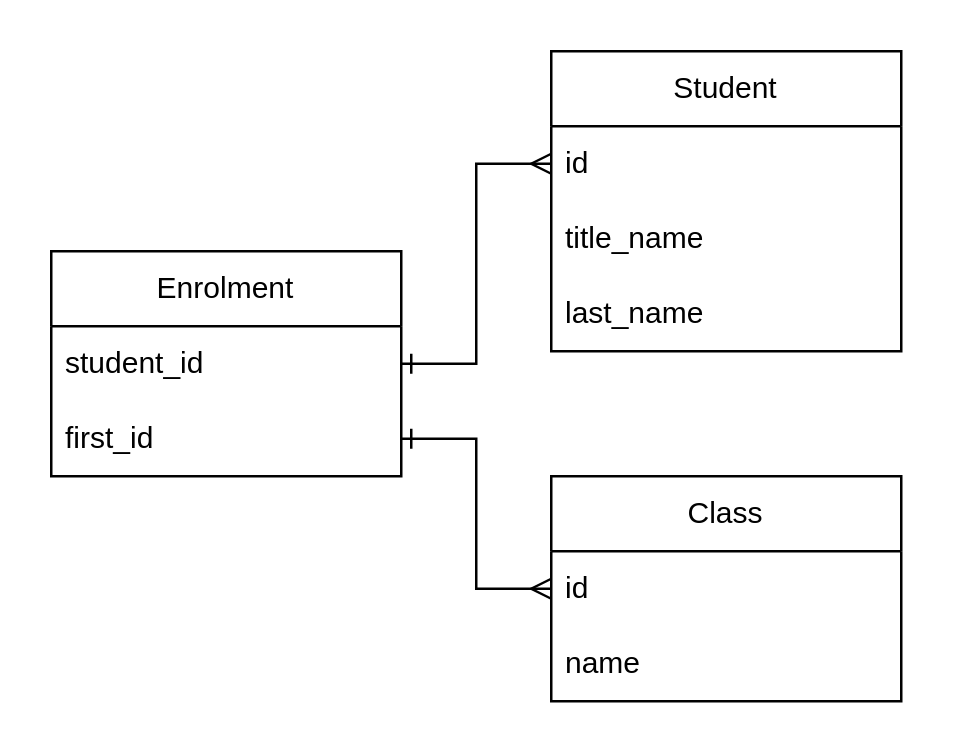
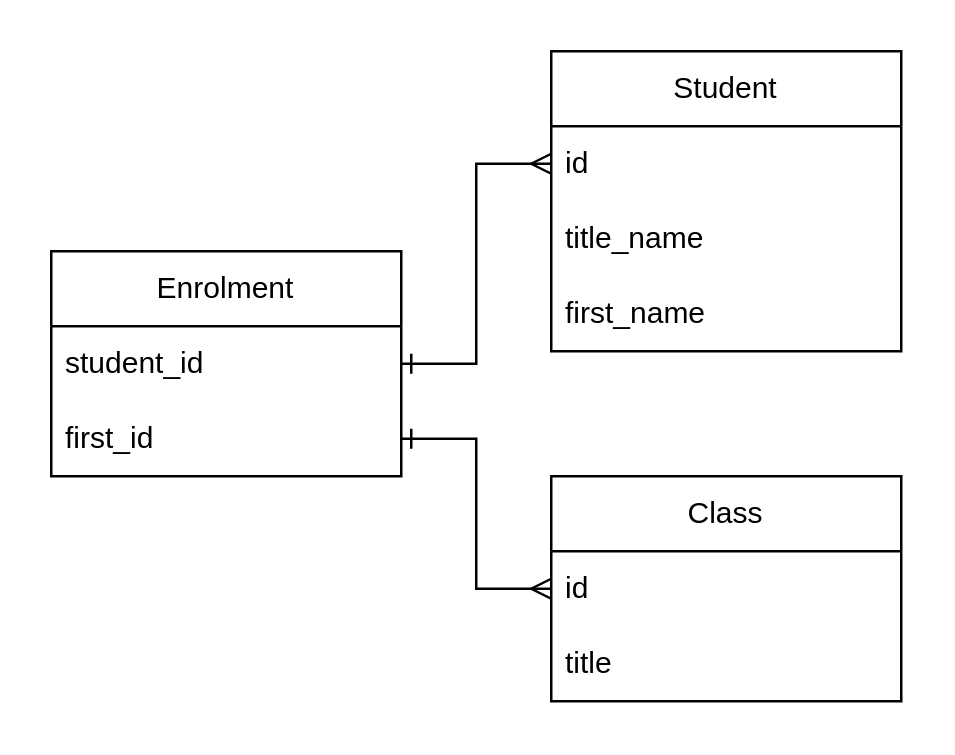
node "last_name": label "last_name" -> "first_name"
node "name": label "name" -> "title"
